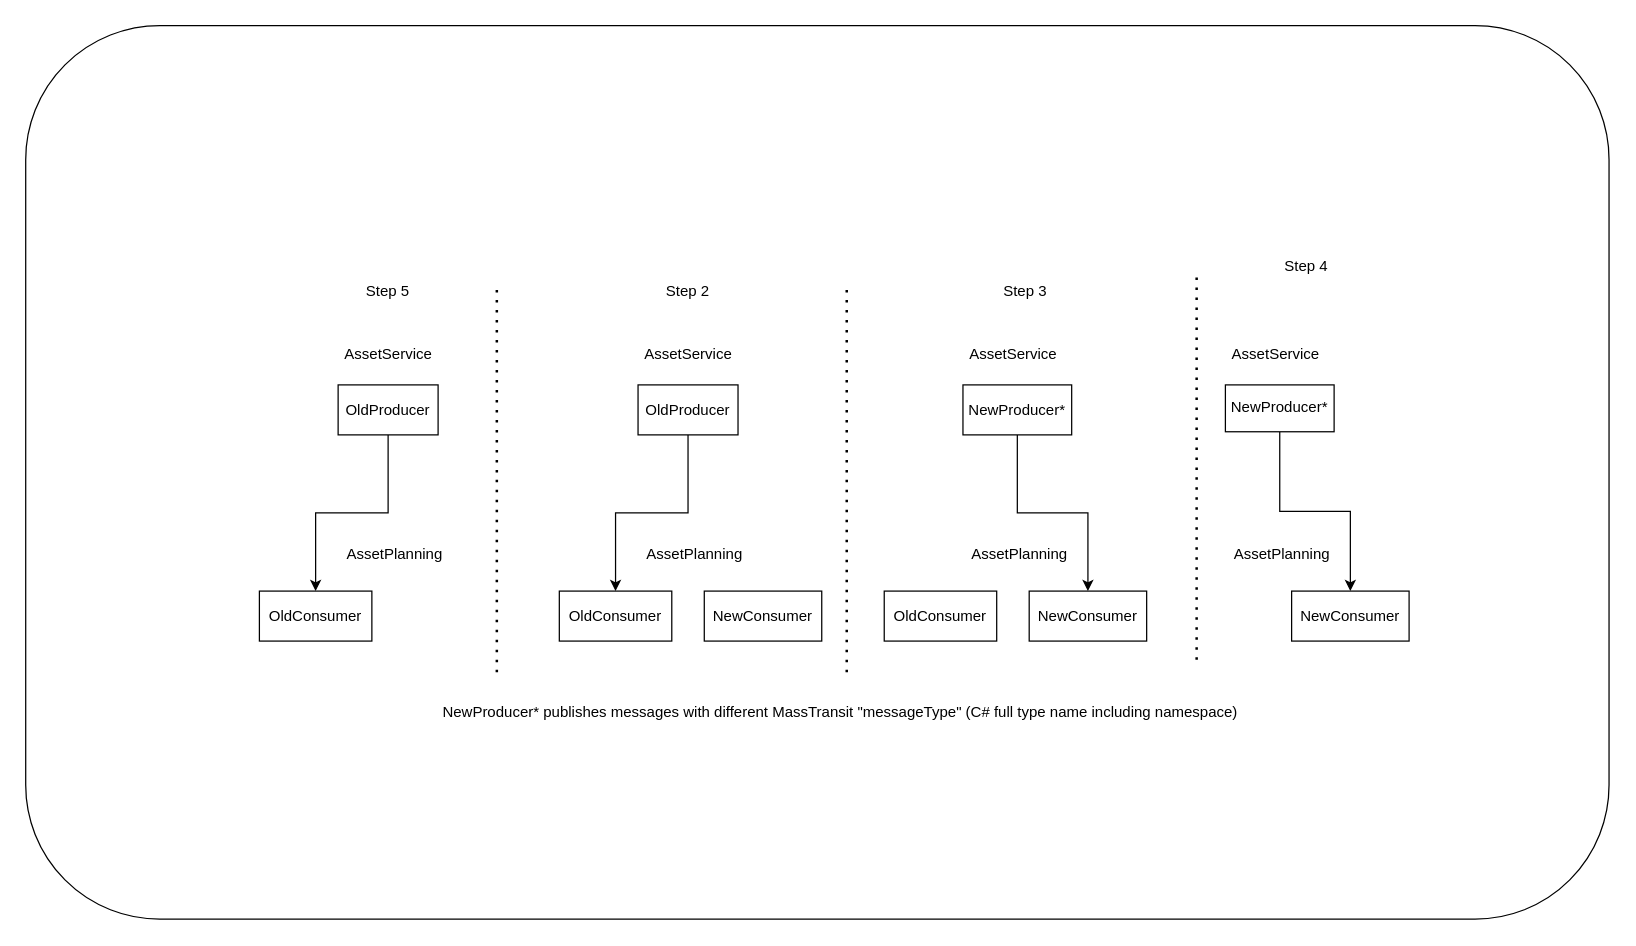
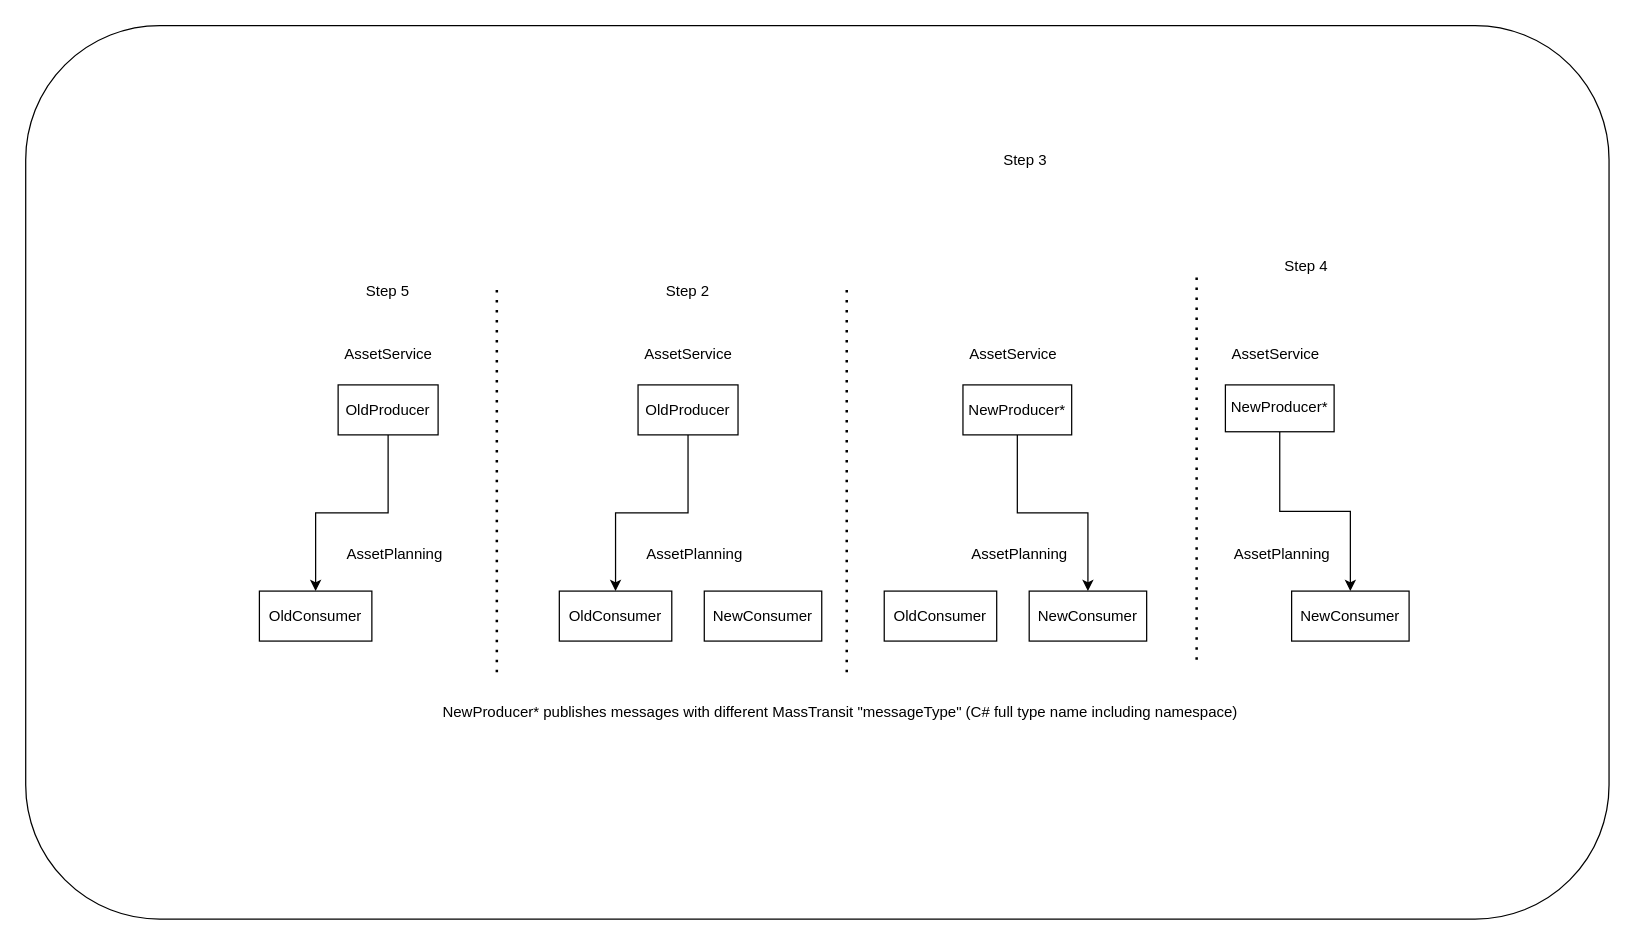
node "Step 3": moved (1026, 291) -> (1026, 160)
